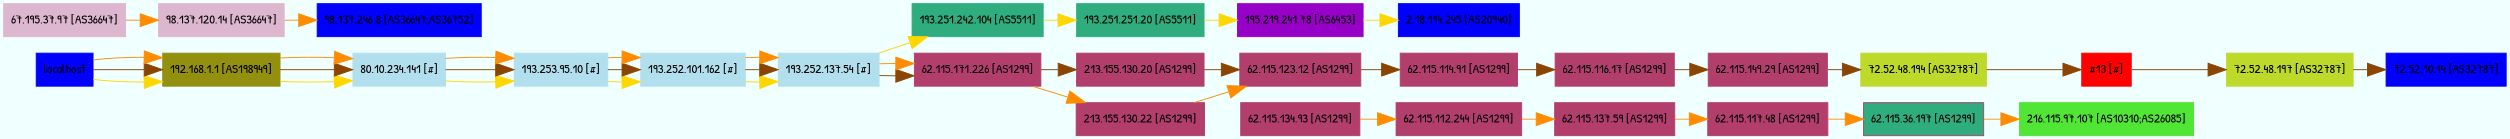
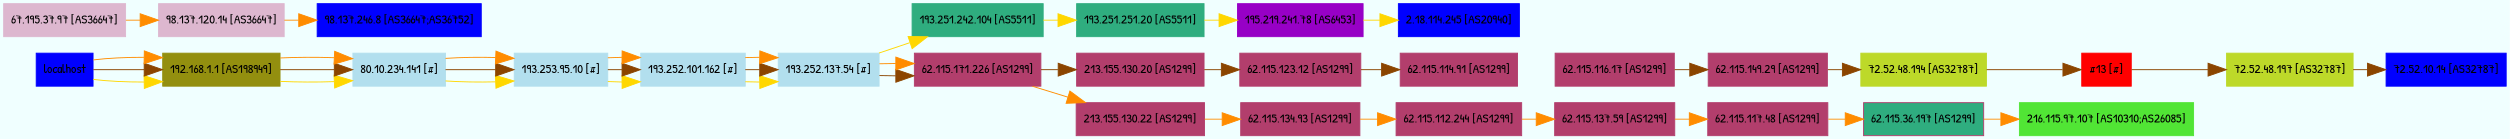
edge "62.115.114.91 [AS1299]" -> "62.115.116.17 [AS1299]": removed
edge "213.155.130.22 [AS1299]" -> "62.115.123.12 [AS1299]": now "213.155.130.22 [AS1299]" -> "62.115.134.93 [AS1299]"
